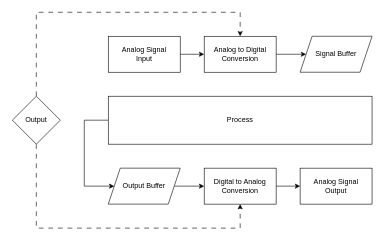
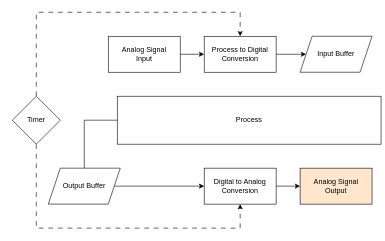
node "Analog to Digital Conversion": label "Analog to Digital Conversion" -> "Process to Digital Conversion"
node "Signal Buffer": label "Signal Buffer" -> "Input Buffer"
node "Output": label "Output" -> "Timer"
node "Process": moved (240, 120) -> (249, 120)
node "Output Buffer": moved (144, 186) -> (84, 186)
node "Analog Signal Output": fillcolor #ffffff -> #ffe6cc
